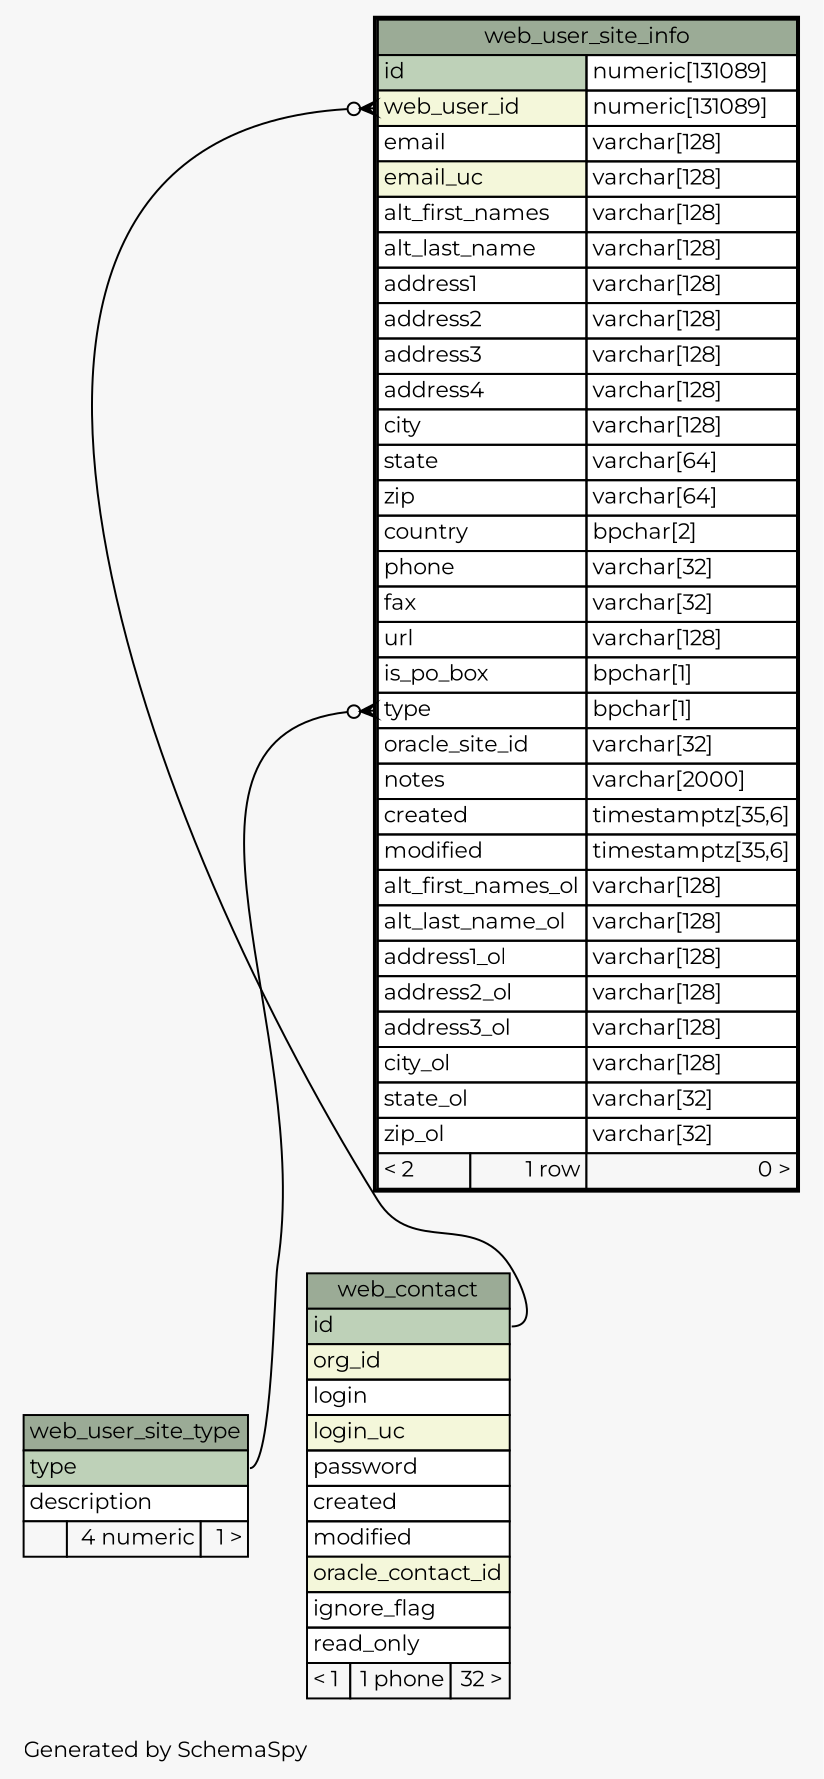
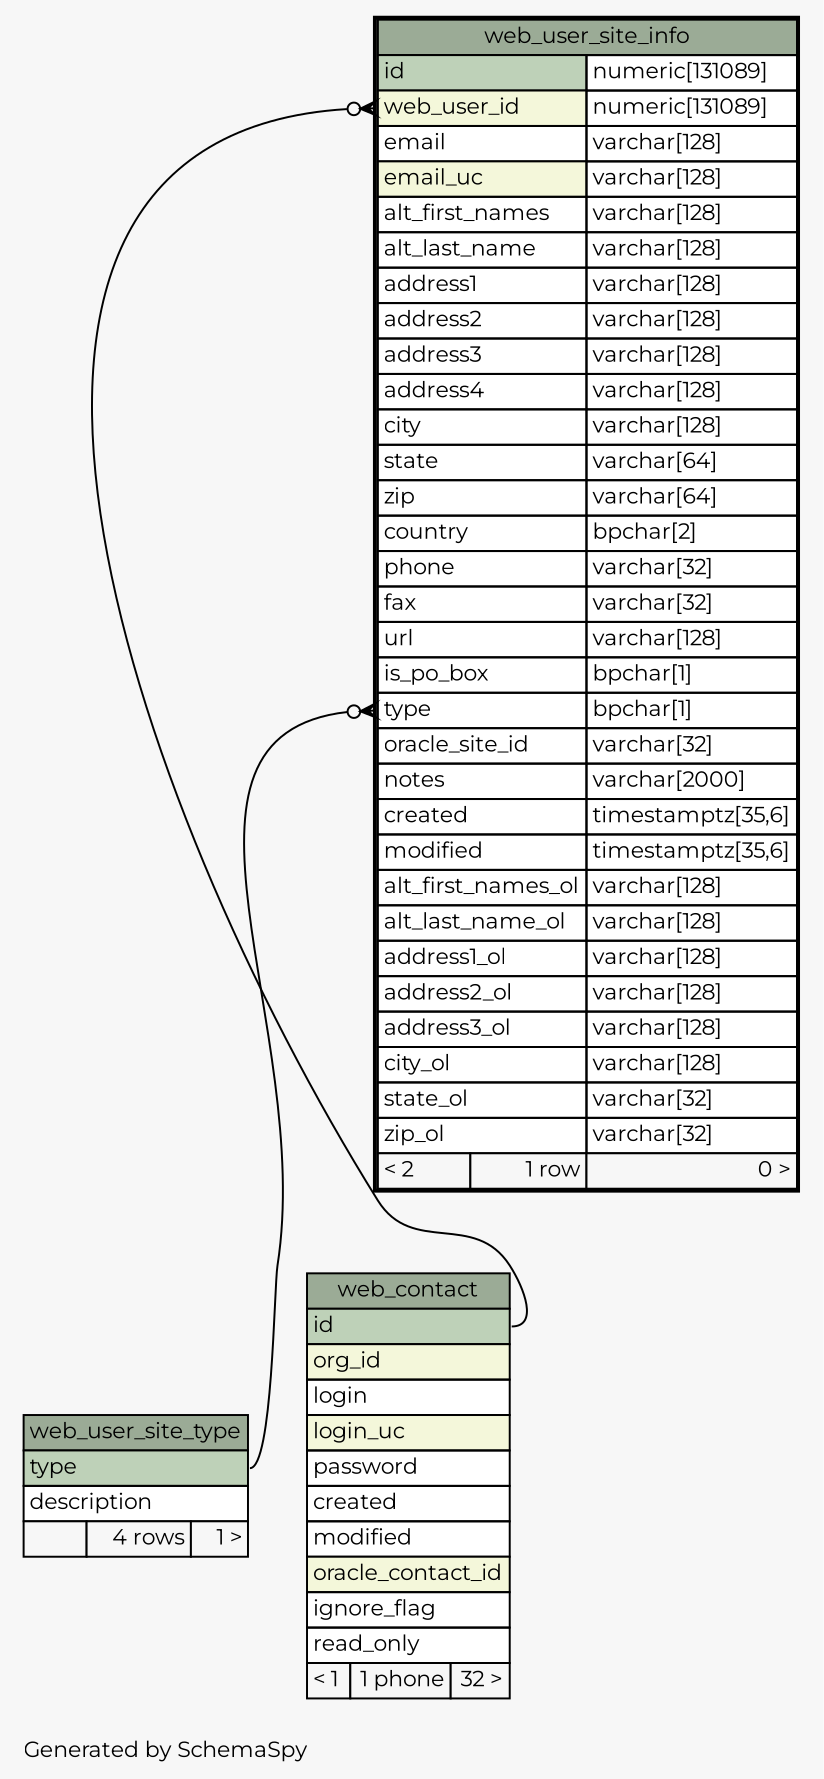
node "web_user_site_type": text "4 numeric" -> "4 rows"
